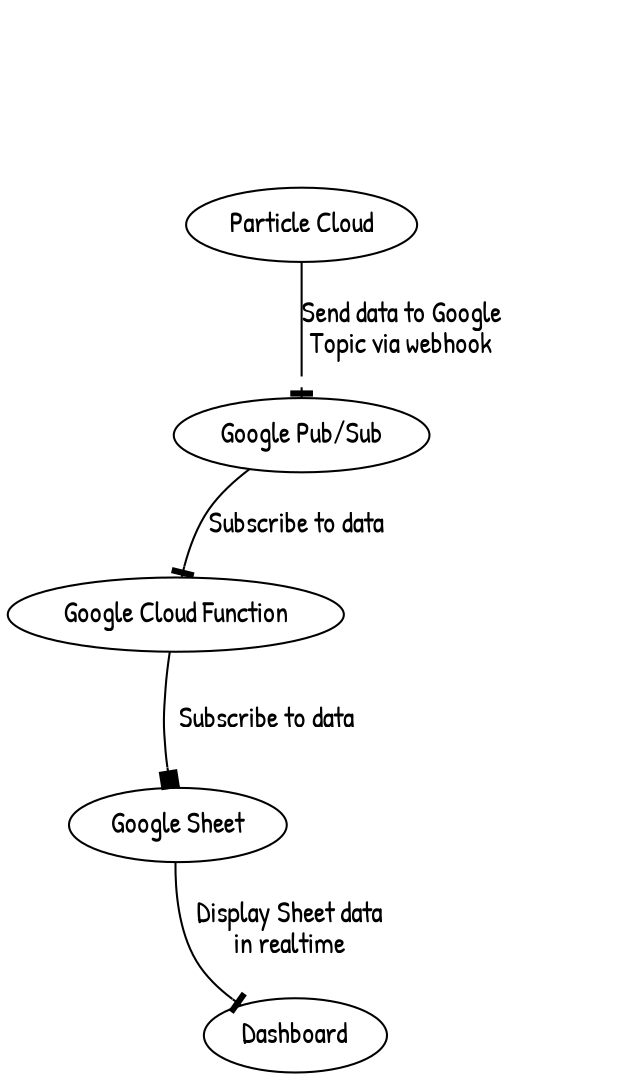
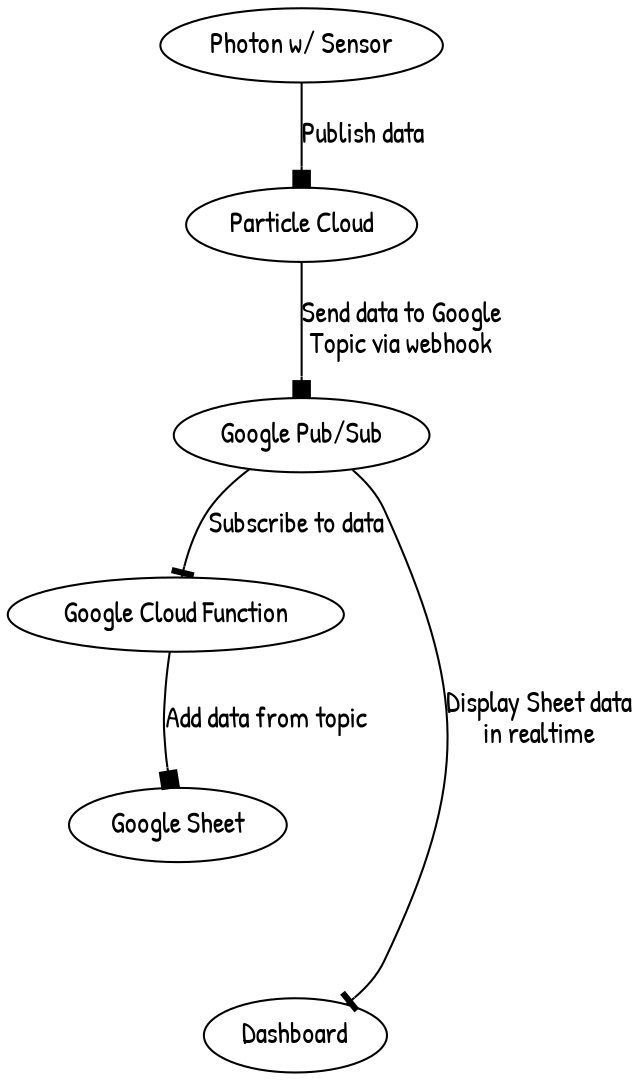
node "Photon w/ Sensor": added
edge "Particle Cloud" -> "Google Pub/Sub": arrowhead tee -> box
edge "Google Cloud Function" -> "Google Sheet": label "Subscribe to data" -> "Add data from topic"
edge "Google Sheet" -> "Dashboard": now "Google Pub/Sub" -> "Dashboard"
